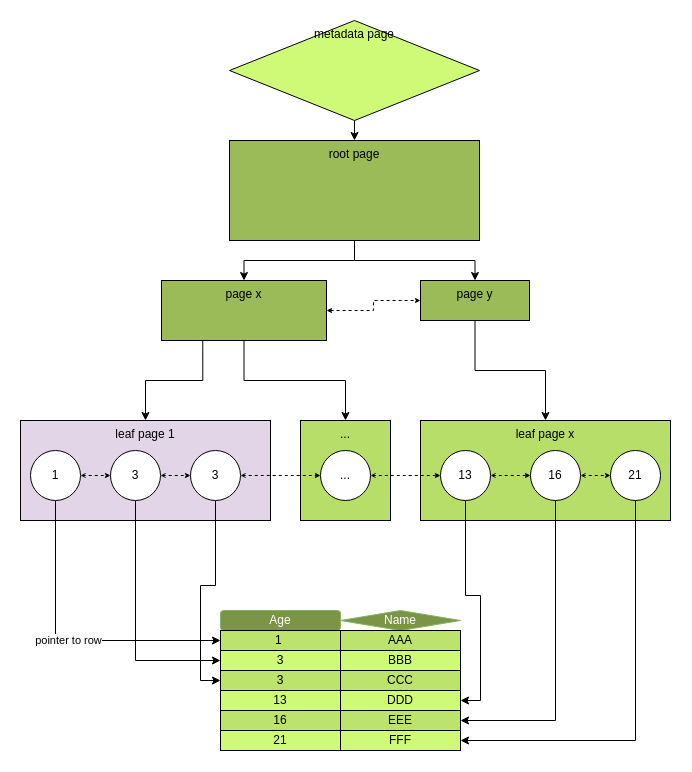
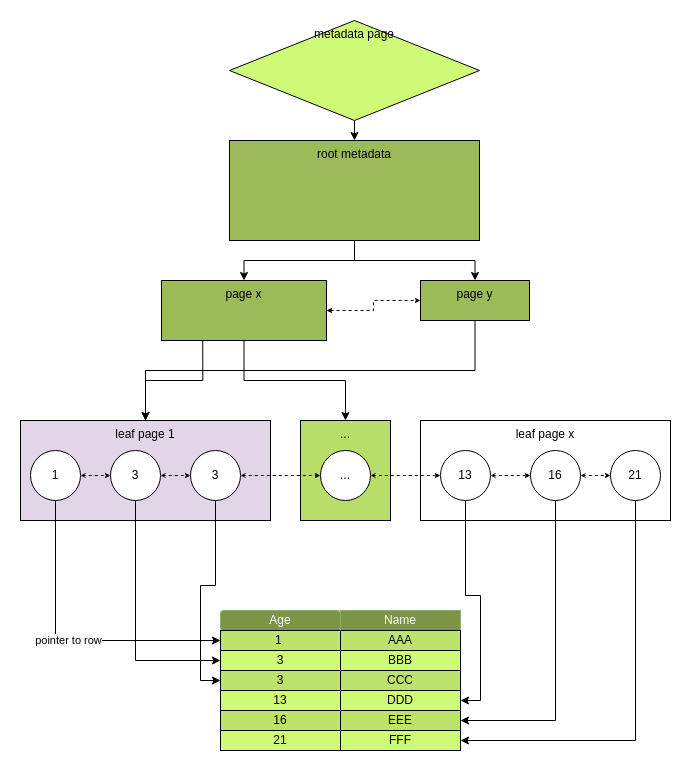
node "root page": label "root page" -> "root metadata"
edge "page y" -> "leaf page x": now "page y" -> "leaf page 1"
node "leaf page x": fillcolor #b8de6a -> #ffffff
node "Name": shape diamond -> rectangle
